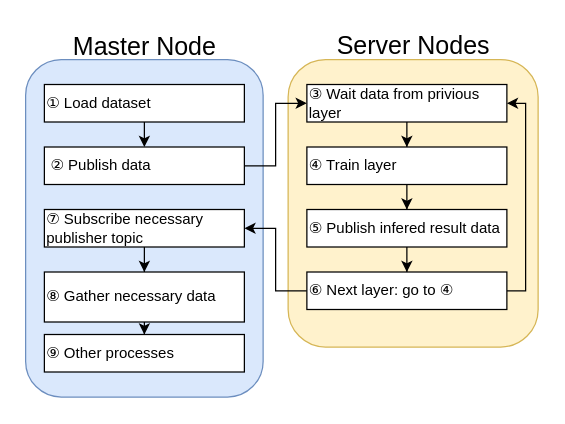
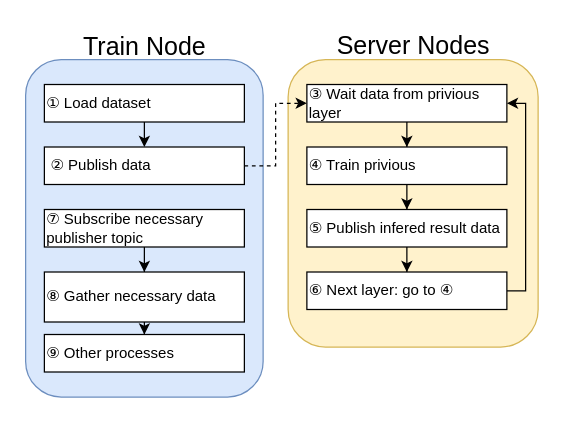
node "Master Node": label "Master Node" -> "Train Node"
edge "② Publish data" -> "③ Wait data from privious layer": style solid -> dashed
node "④ Train layer": label "④ Train layer" -> "④ Train privious"
edge "⑥ Next layer: go to ④" -> "⑦ Subscribe necessary publisher topic": removed
